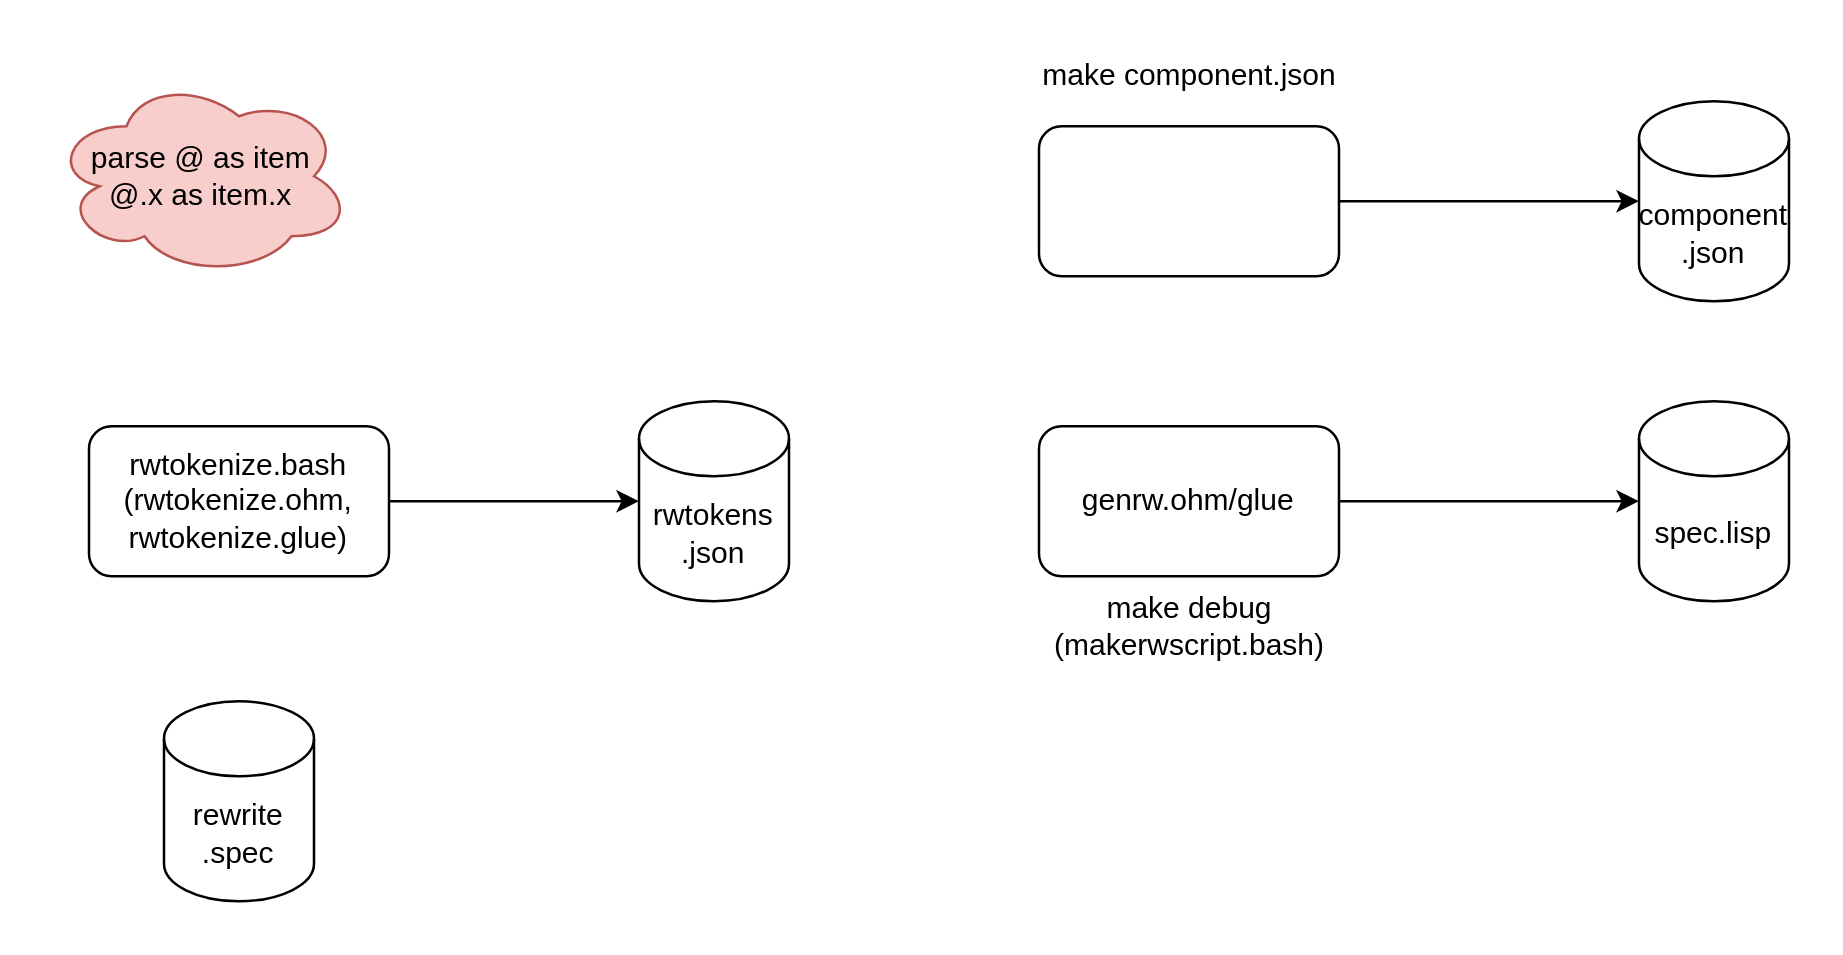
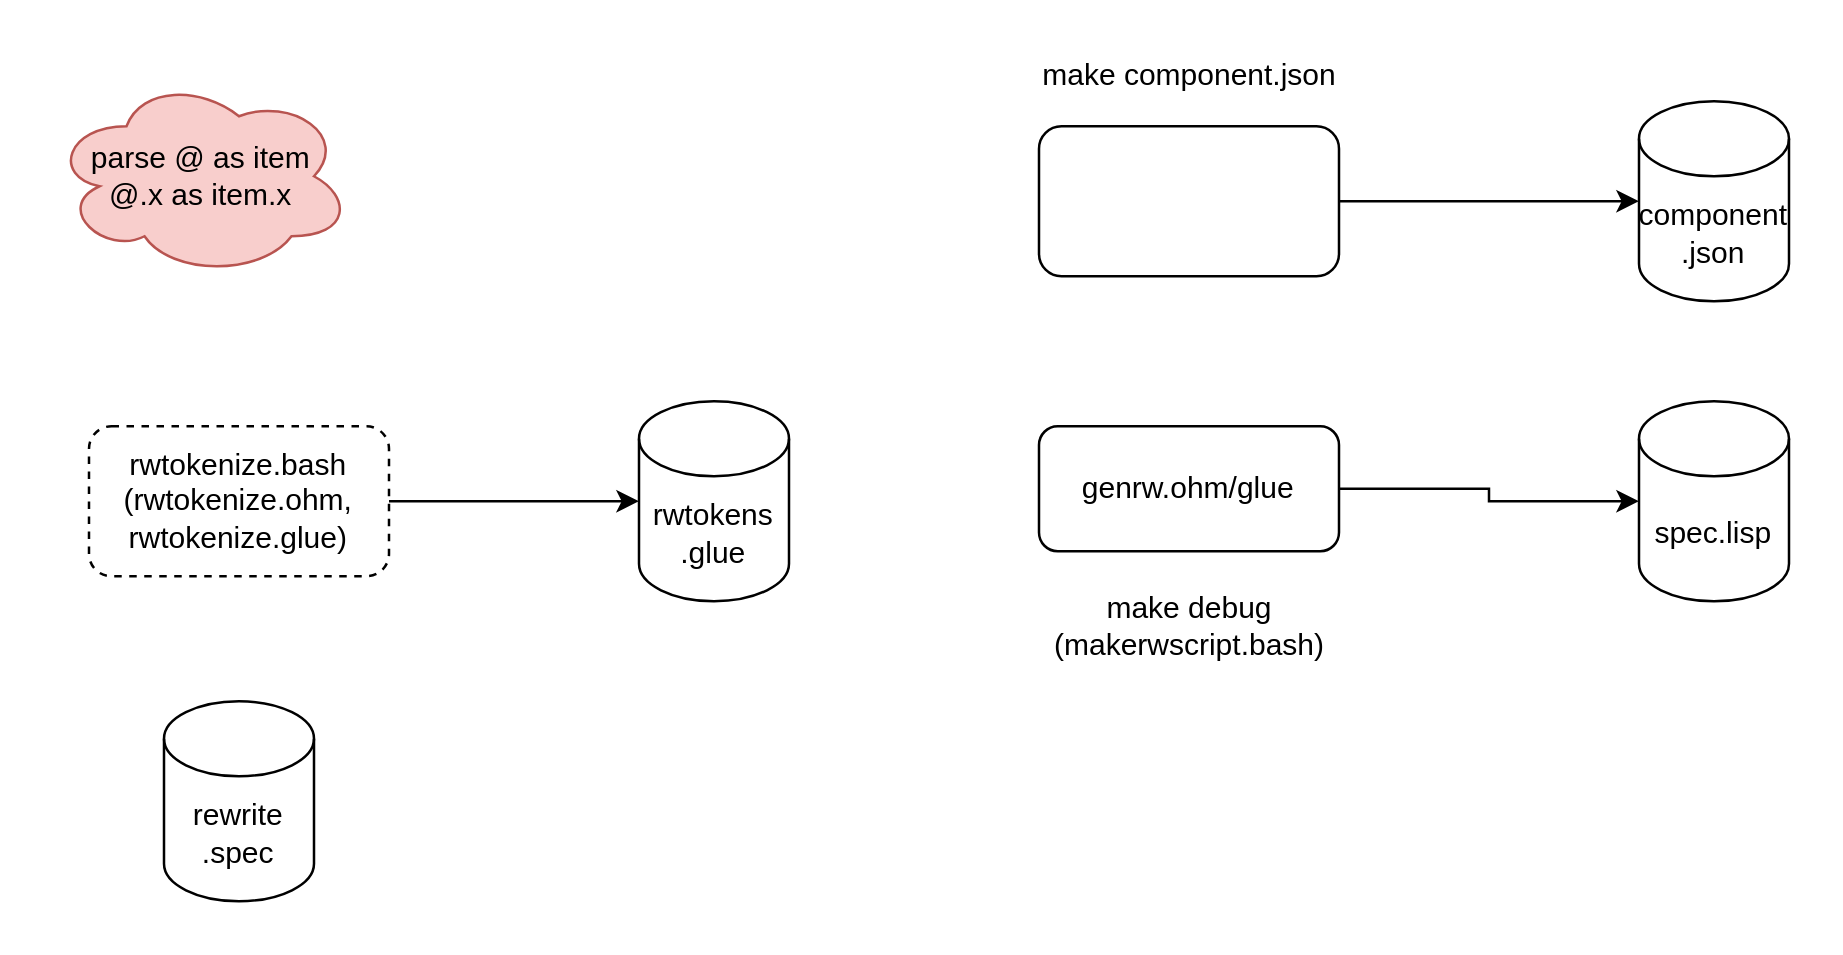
node "rwtokenize.bash (rwtokenize.ohm, rwtokenize.glue)": style solid -> dashed
node "genrw.ohm/glue": size 300x150 -> 300x125
node "rwtokens .json": label "rwtokens .json" -> "rwtokens .glue"
